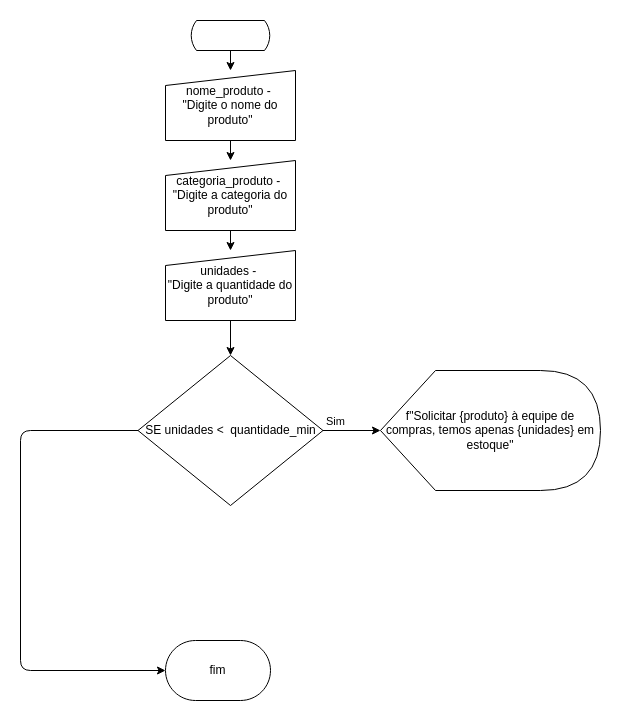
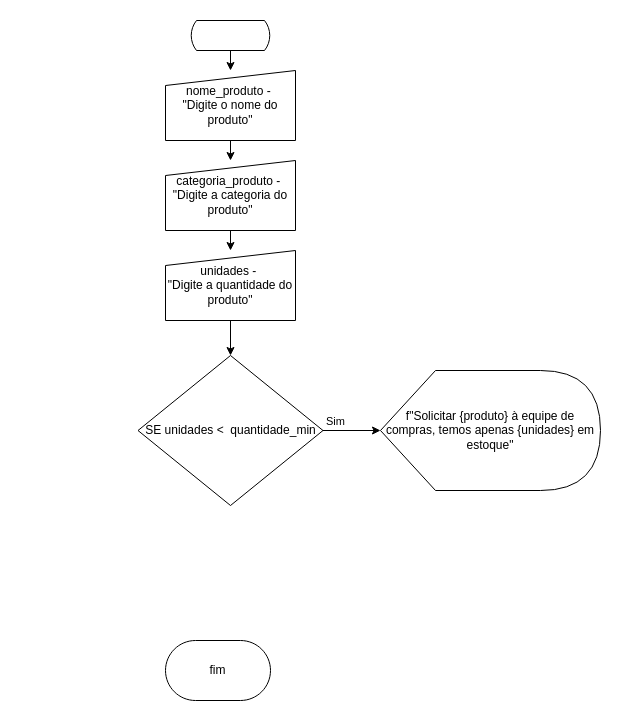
edge "SE unidades < quantidade_min" -> "fim": removed
